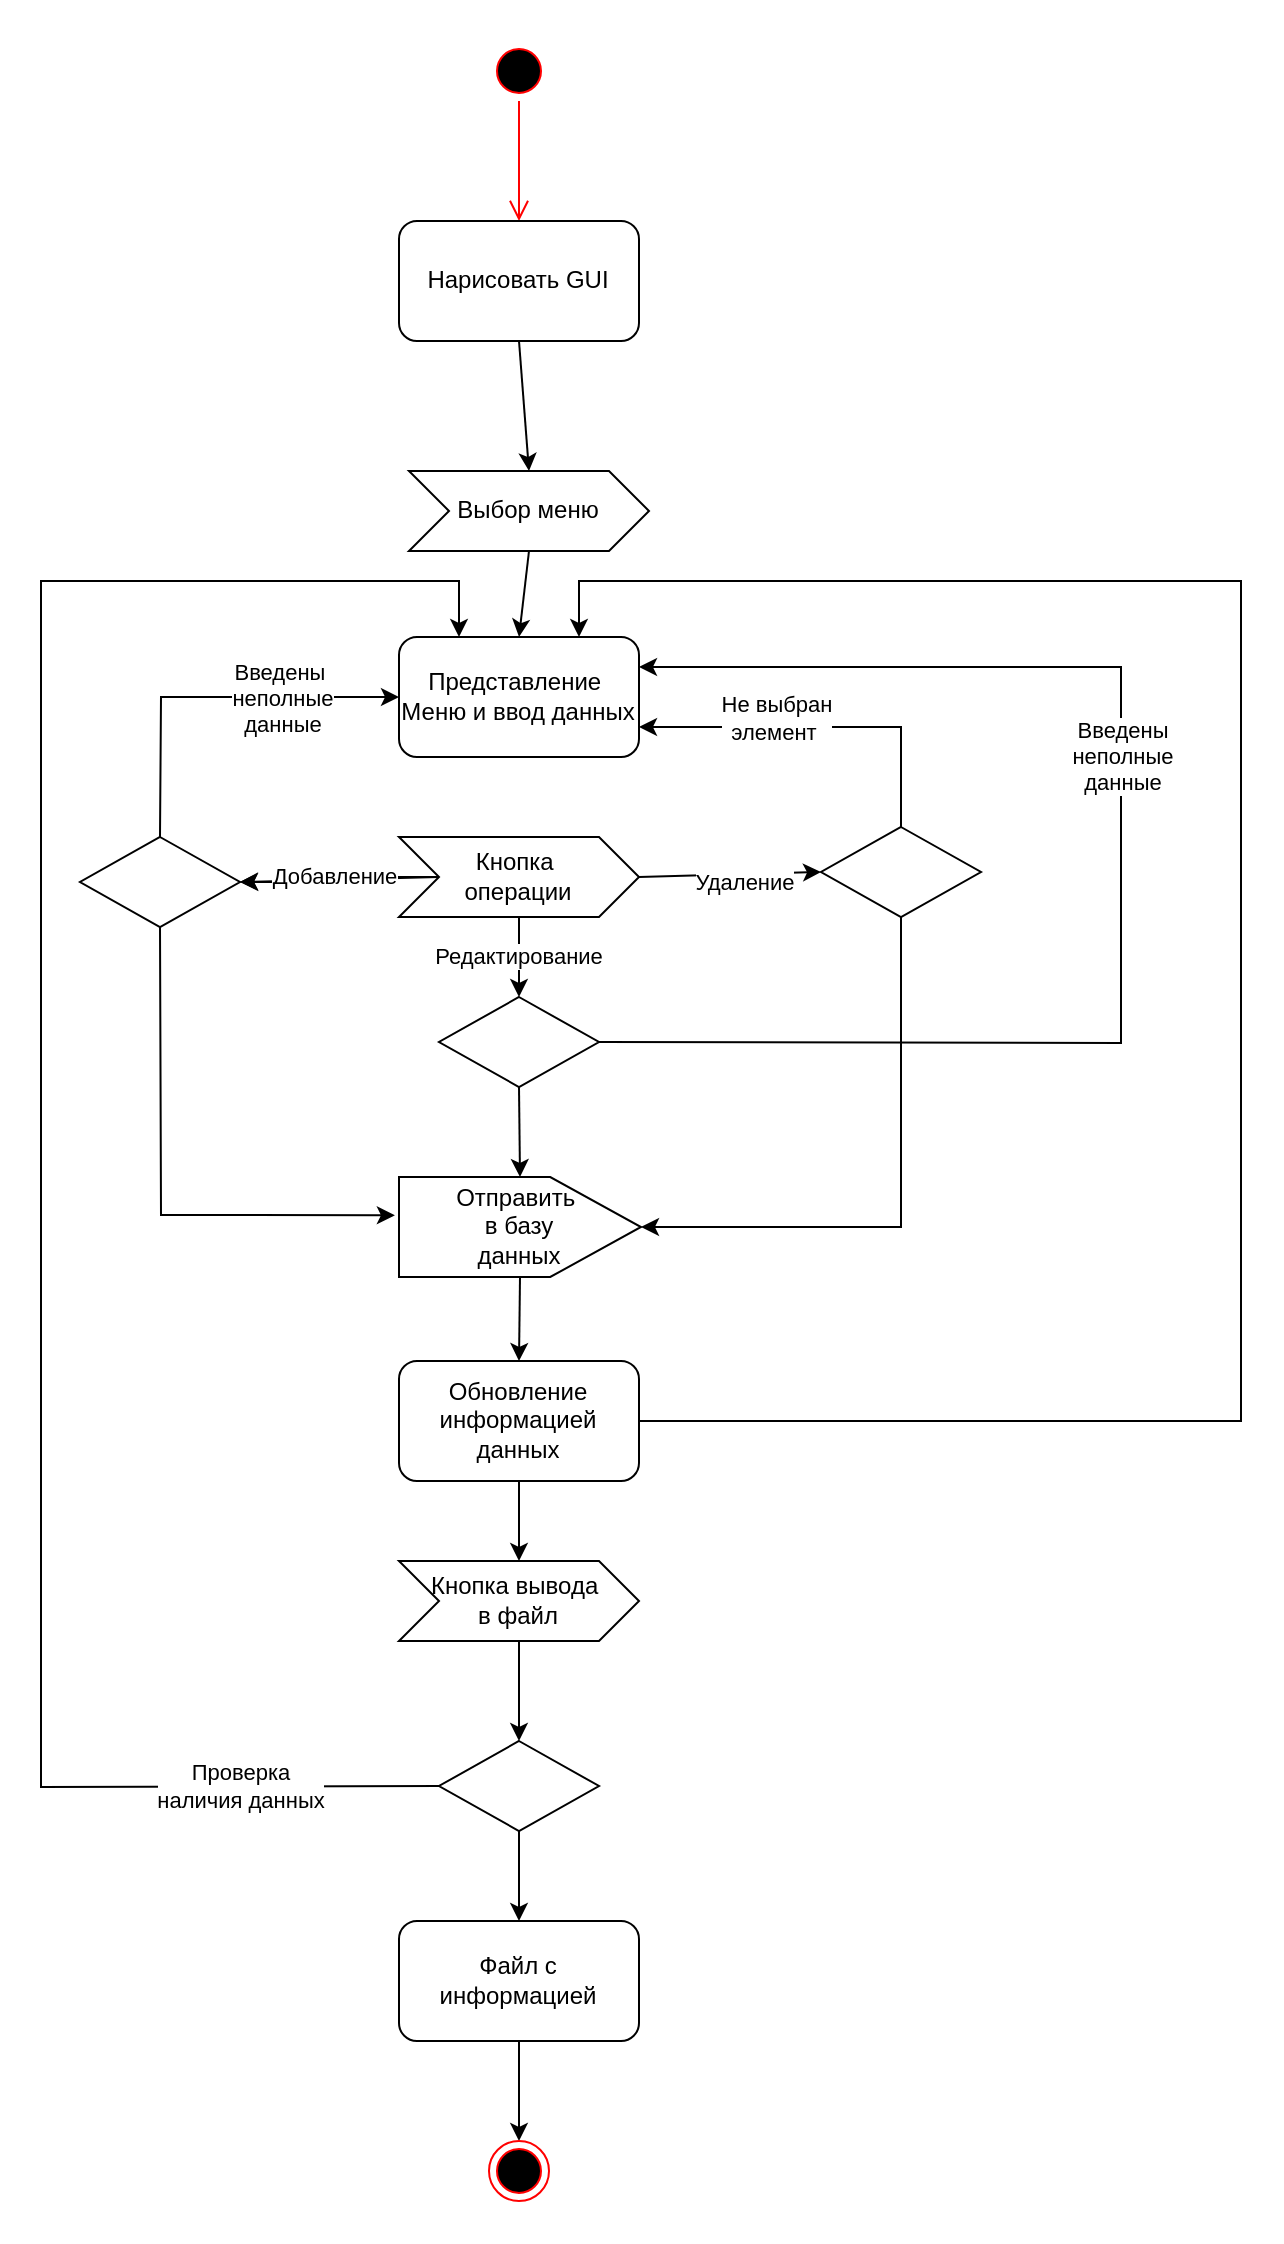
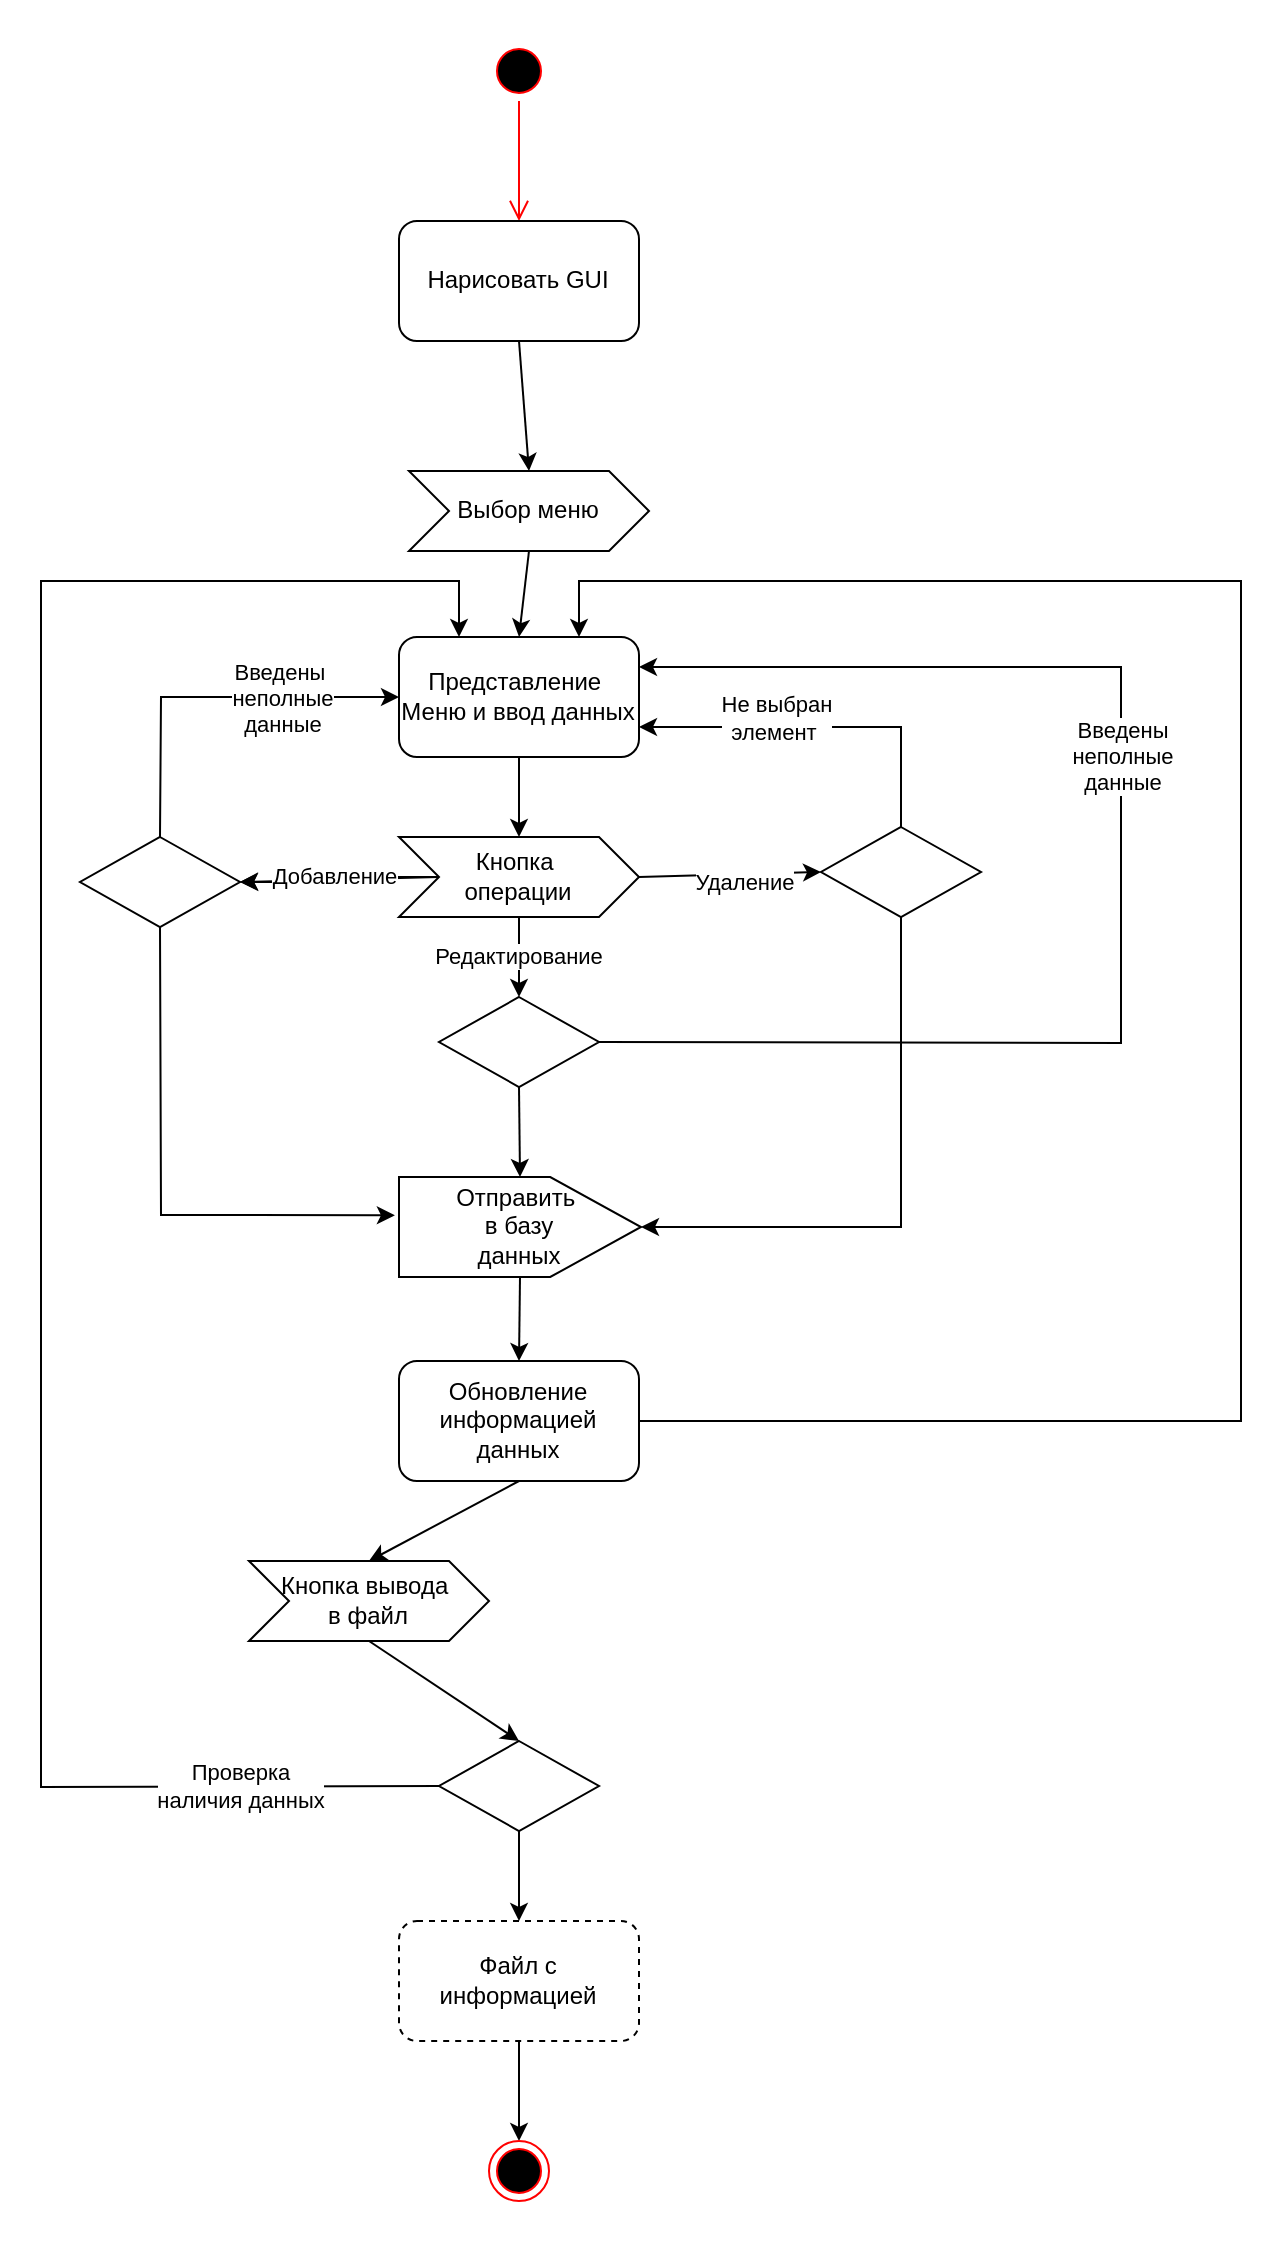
edge "Представление Меню и ввод данных" -> "Кнопка операции": added
node "Кнопка вывода в файл": moved (519, 1601) -> (369, 1601)
node "Файл с информацией": style solid -> dashed
